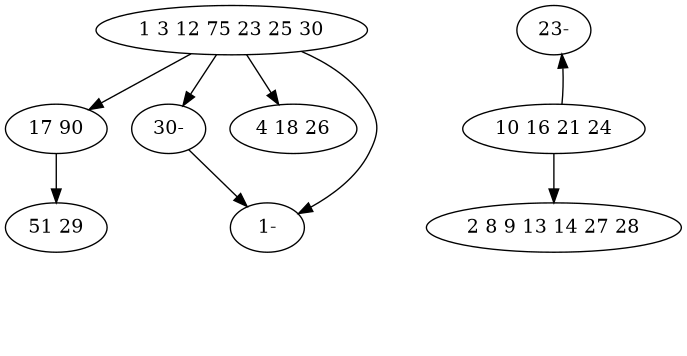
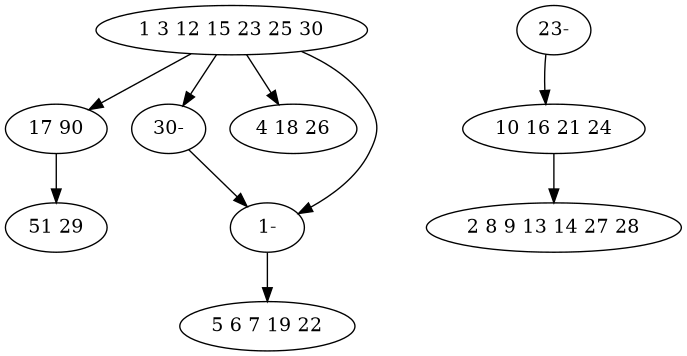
node "1 3 12 75 23 25 30": label "1 3 12 75 23 25 30" -> "1 3 12 15 23 25 30"
edge "10 16 21 24" -> "23-": reversed
node "5 6 7 19 22": added
